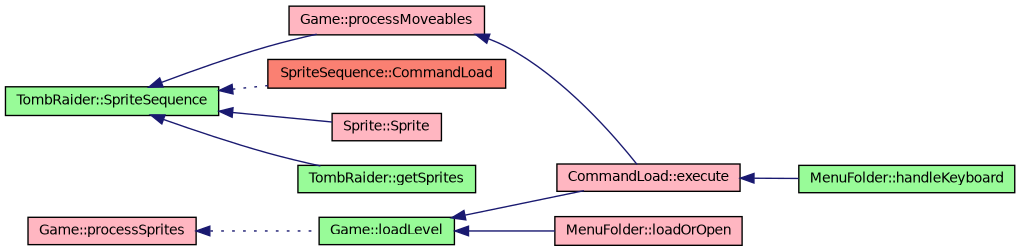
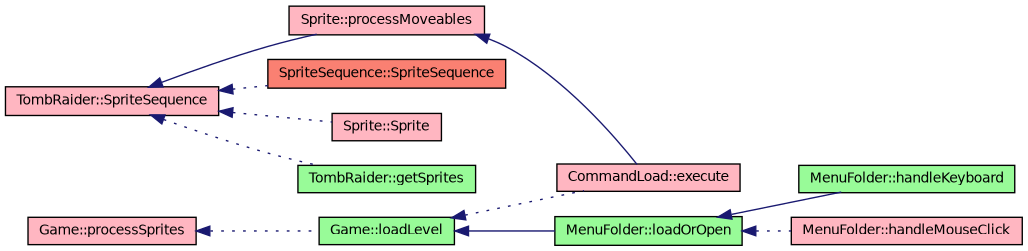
node "Game::processMoveables": label "Game::processMoveables" -> "Sprite::processMoveables"
node "SpriteSequence::CommandLoad": label "SpriteSequence::CommandLoad" -> "SpriteSequence::SpriteSequence"
node "TombRaider::SpriteSequence": fillcolor palegreen -> lightpink
edge "Sprite::Sprite" -> "TombRaider::SpriteSequence": style solid -> dotted
edge "TombRaider::getSprites" -> "TombRaider::SpriteSequence": style solid -> dotted
edge "MenuFolder::handleKeyboard" -> "CommandLoad::execute": now "MenuFolder::handleKeyboard" -> "MenuFolder::loadOrOpen"
edge "CommandLoad::execute" -> "Game::loadLevel": style solid -> dotted
node "MenuFolder::loadOrOpen": fillcolor lightpink -> palegreen
node "MenuFolder::handleMouseClick": added
